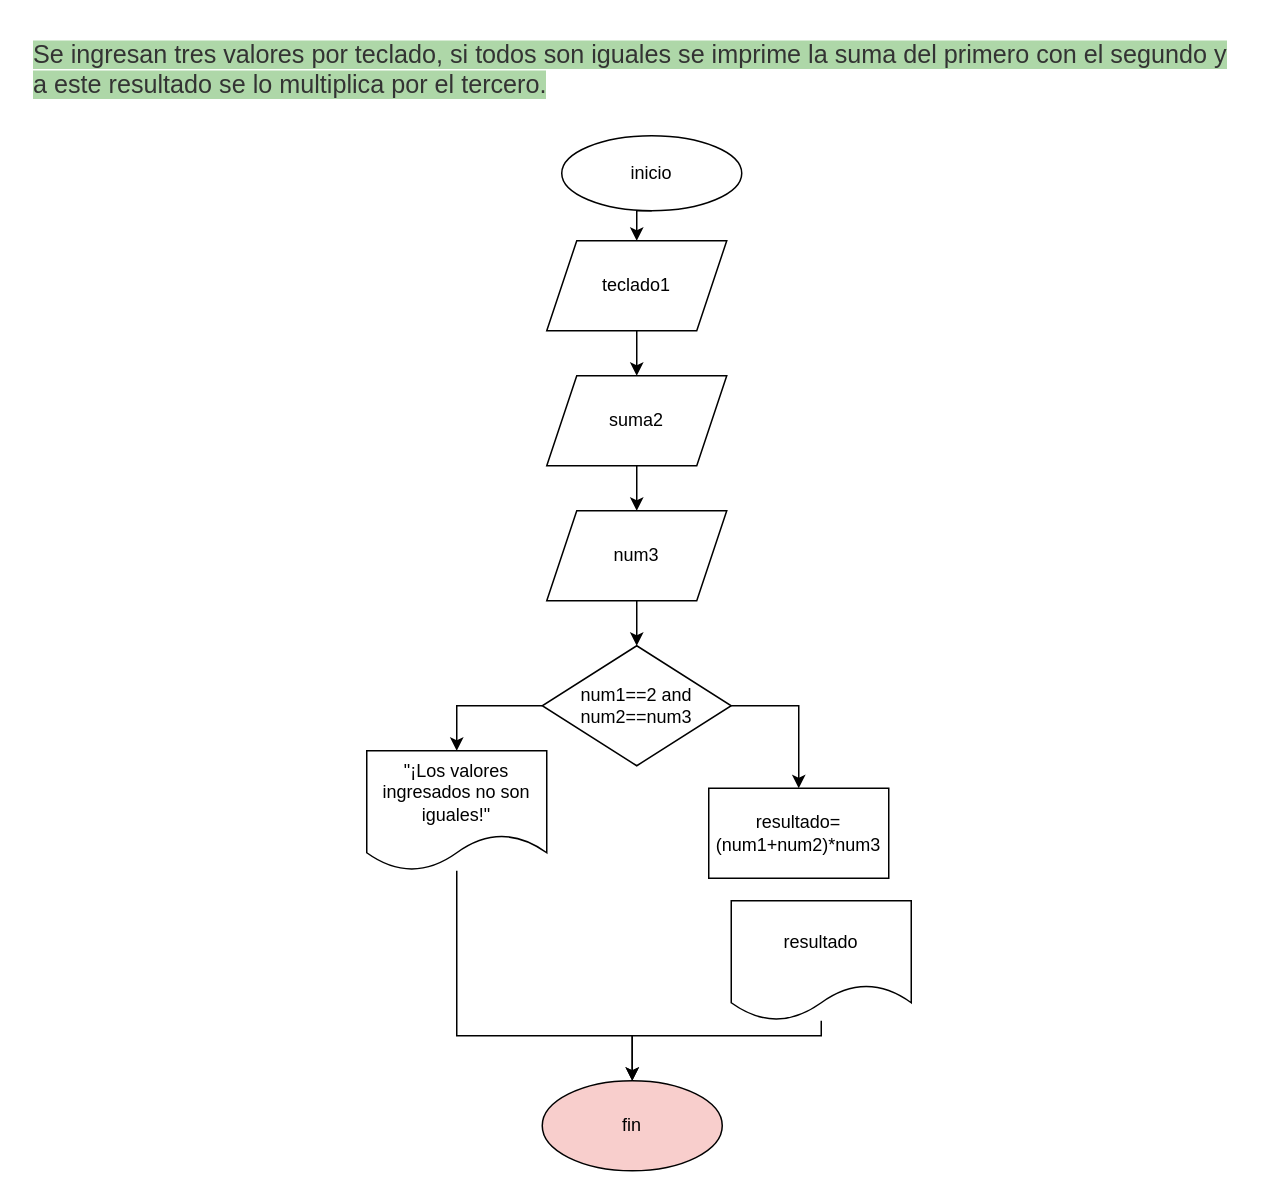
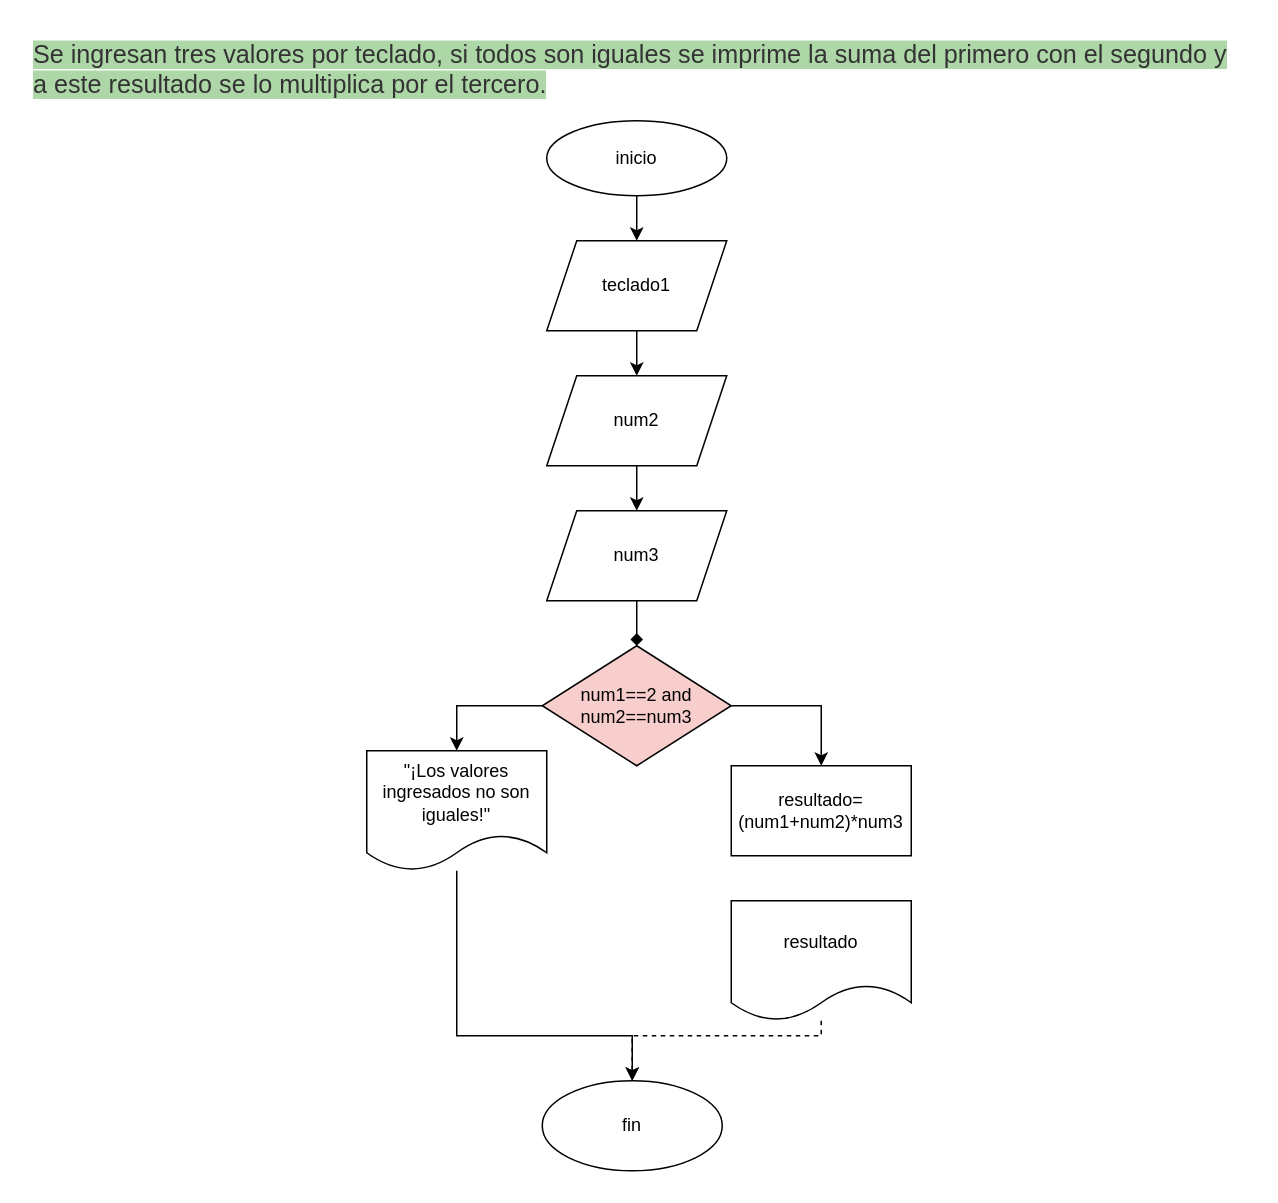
node "inicio": moved (652, 173) -> (637, 158)
node "suma2": label "suma2" -> "num2"
edge "num3" -> "num1==2 and num2==num3": arrowhead classic -> diamond
node "num1==2 and num2==num3": fillcolor #ffffff -> #f8cecc
node "resultado=(num1+num2)*num3": moved (799, 833) -> (821, 811)
edge "resultado" -> "fin": style solid -> dashed
node "fin": fillcolor #f8cecc -> #ffffff
